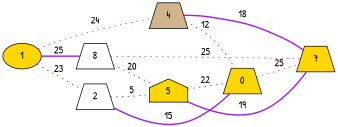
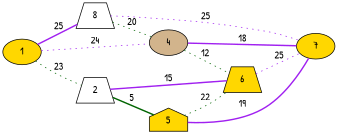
node "4": shape trapezium -> ellipse
node "7": shape trapezium -> ellipse
edge "8" -- "5": now "8" -- "4"
node "0": label "0" -> "6"
edge "5" -- "2": style dotted -> bold
